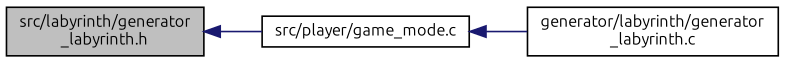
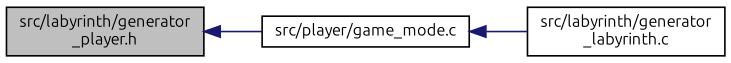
node "src/labyrinth/generator _labyrinth.h": label "src/labyrinth/generator _labyrinth.h" -> "src/labyrinth/generator _player.h"
node "generator/labyrinth/generator _labyrinth.c": label "generator/labyrinth/generator _labyrinth.c" -> "src/labyrinth/generator _labyrinth.c"
